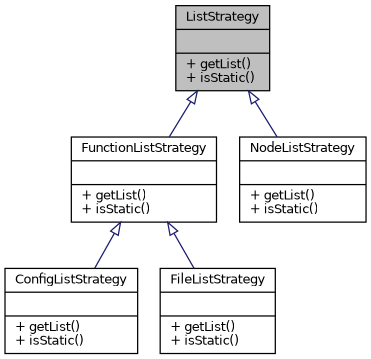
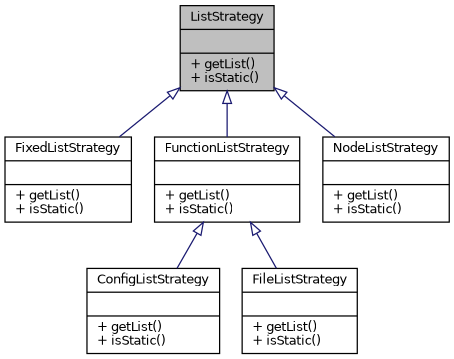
node "FixedListStrategy": added
